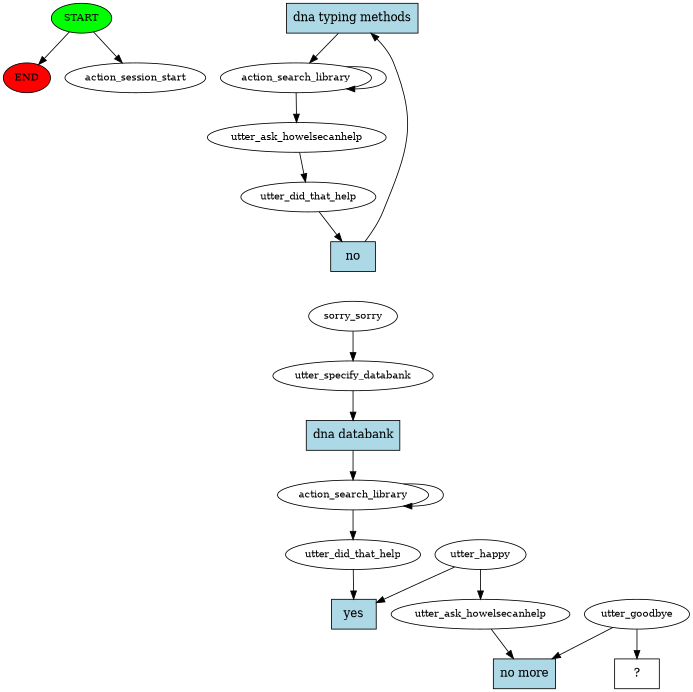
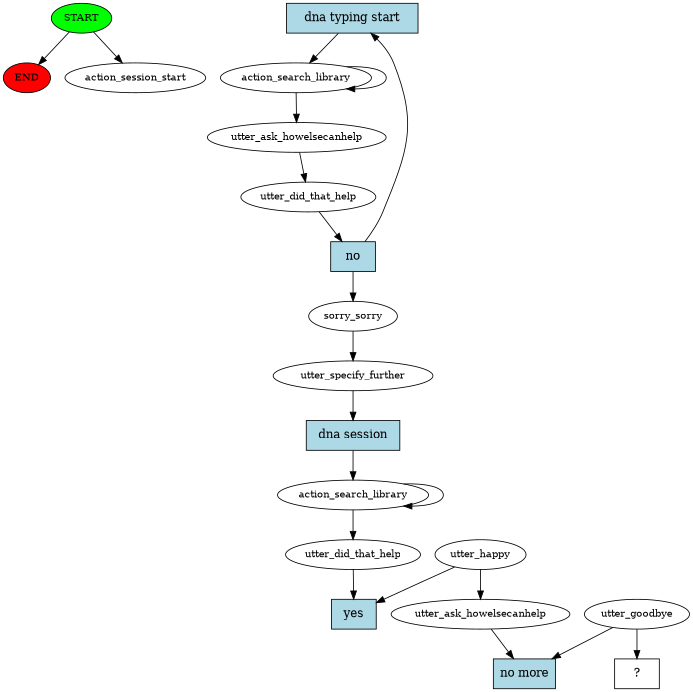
node "dna typing methods": label "dna typing methods" -> "dna typing start"
edge "no" -> "sorry_sorry": added
node "utter_specify_databank": label "utter_specify_databank" -> "utter_specify_further"
node "dna databank": label "dna databank" -> "dna session"
